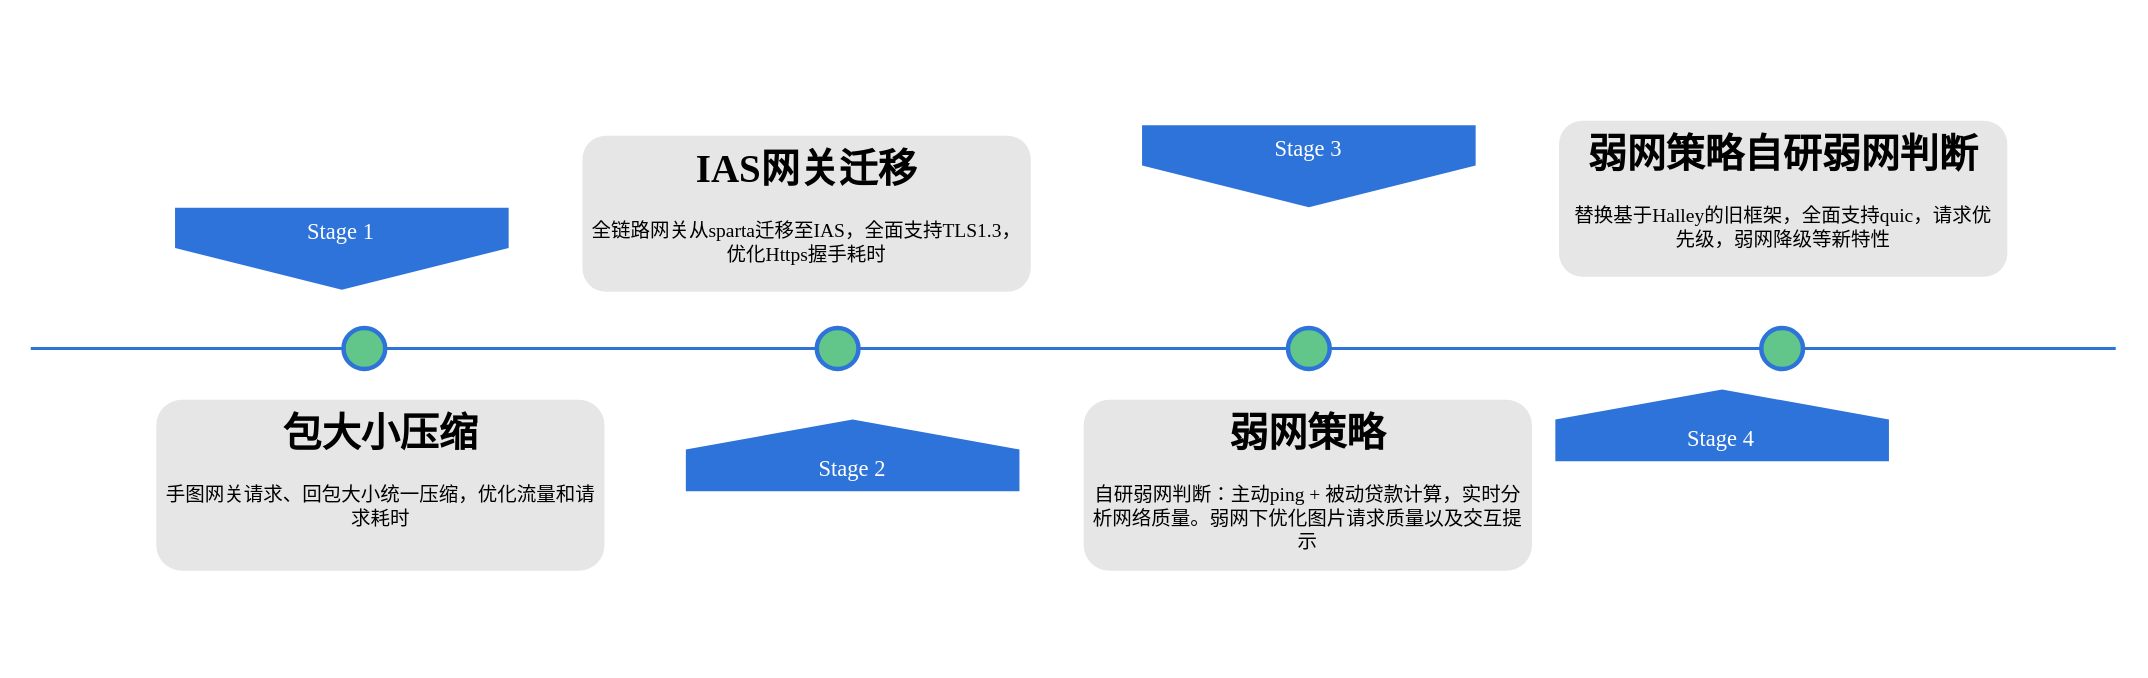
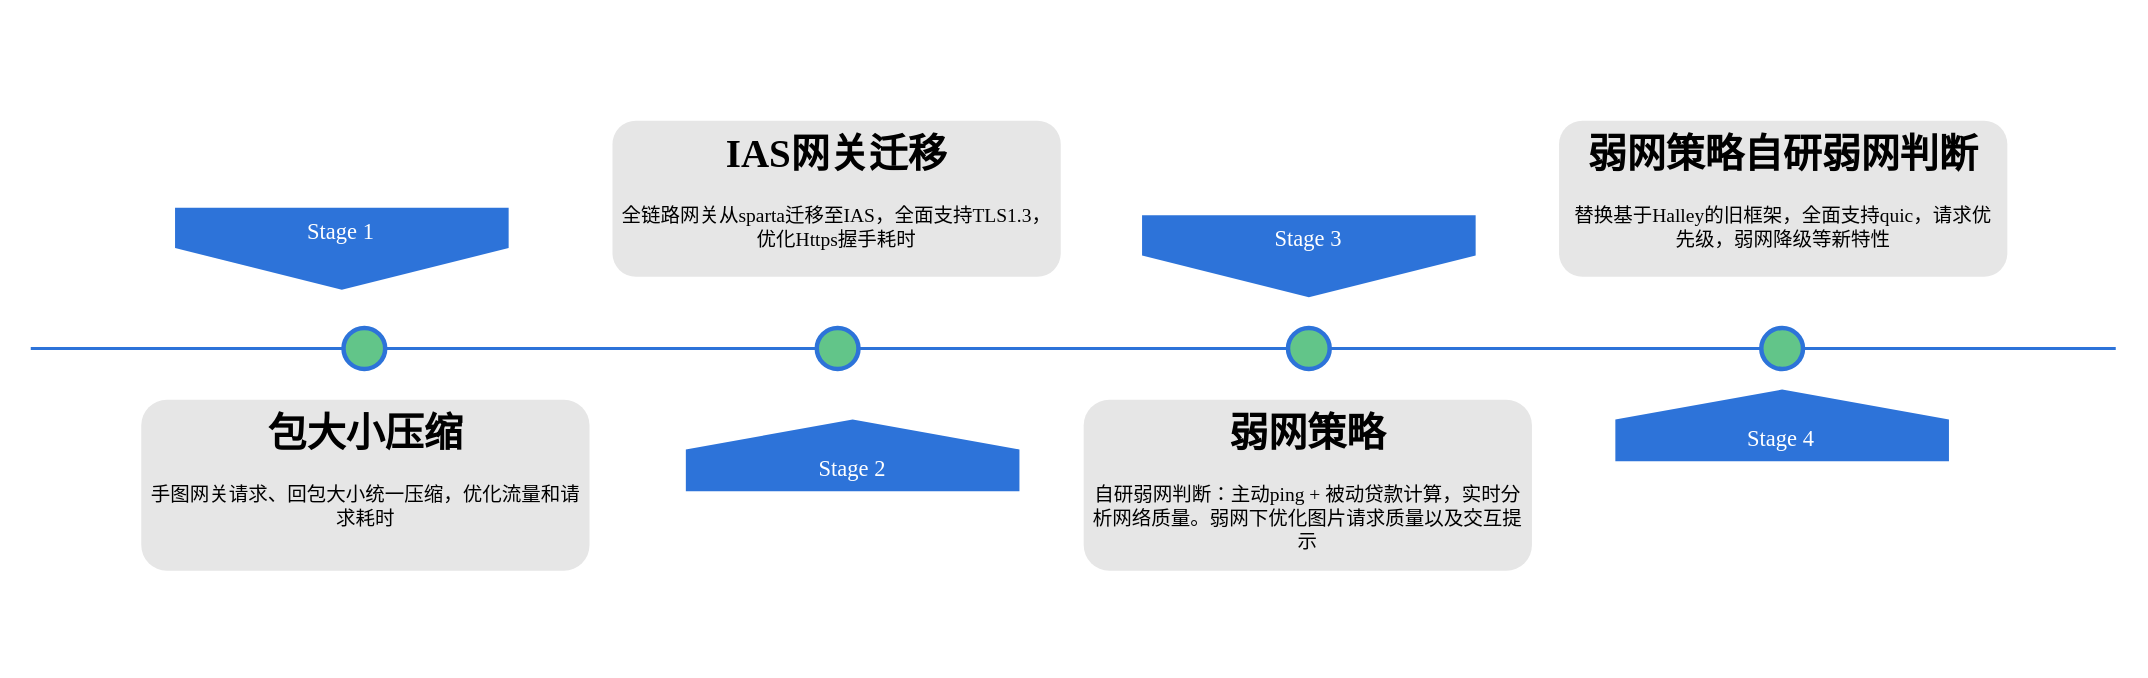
node "Stage 3": moved (1309, 166) -> (1309, 256)
node "IAS网关迁移全链路网关从sparta迁移至IAS，全面支持TLS1.3，优化Https握手耗时": moved (807, 214) -> (837, 199)
node "Stage 4": moved (1722, 425) -> (1782, 425)
node "包大小压缩手图网关请求、回包大小统一压缩，优化流量和请求耗时": moved (380, 485) -> (365, 485)
